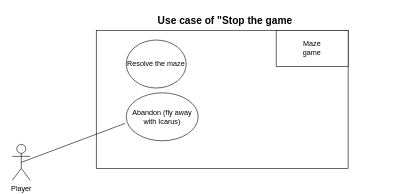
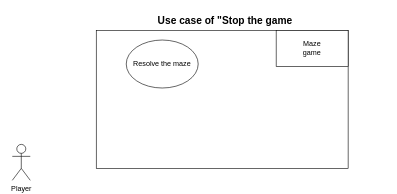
node "Resolve the maze": size 60x48 -> 72x48
node "Abandon (fly away with Icarus)": removed
edge "Abandon (fly away with Icarus)" -- "Player": removed
